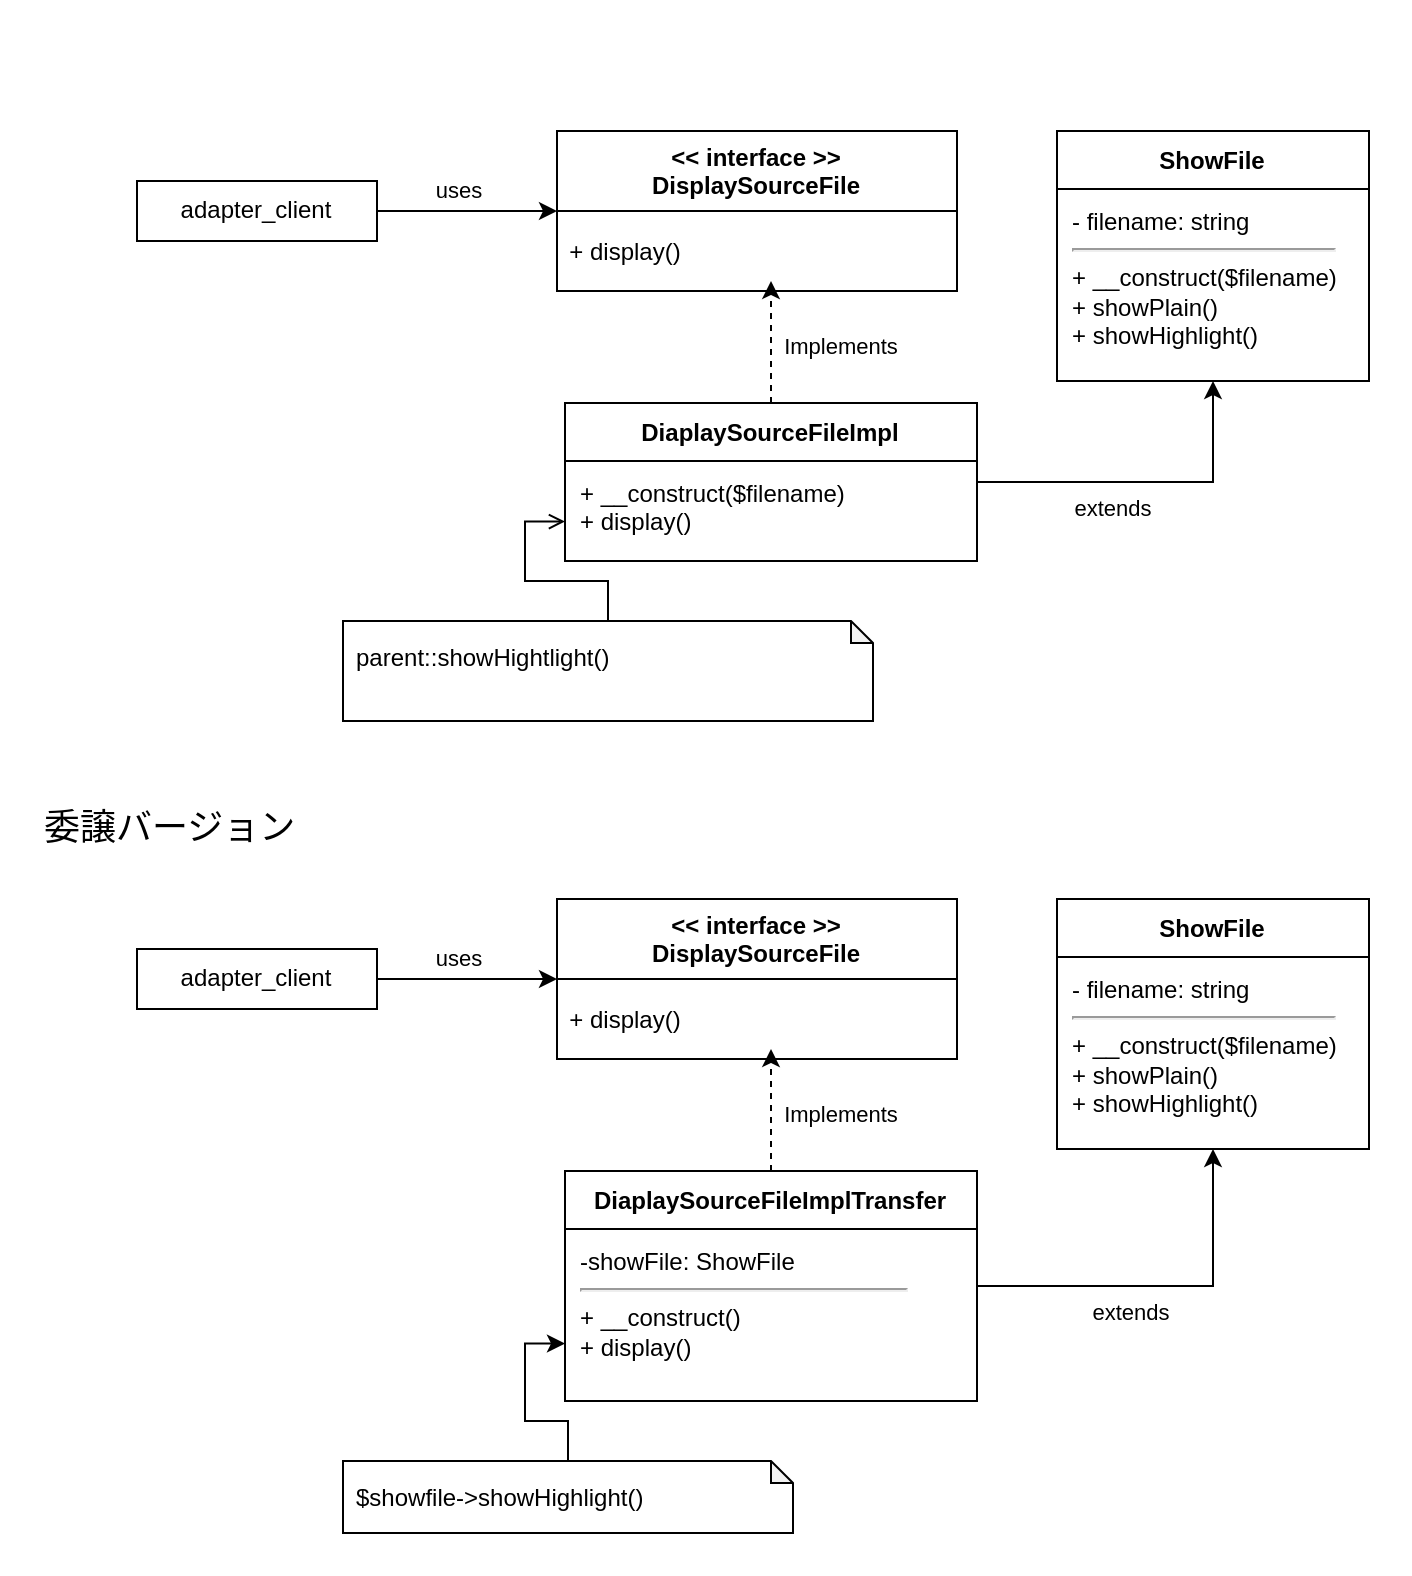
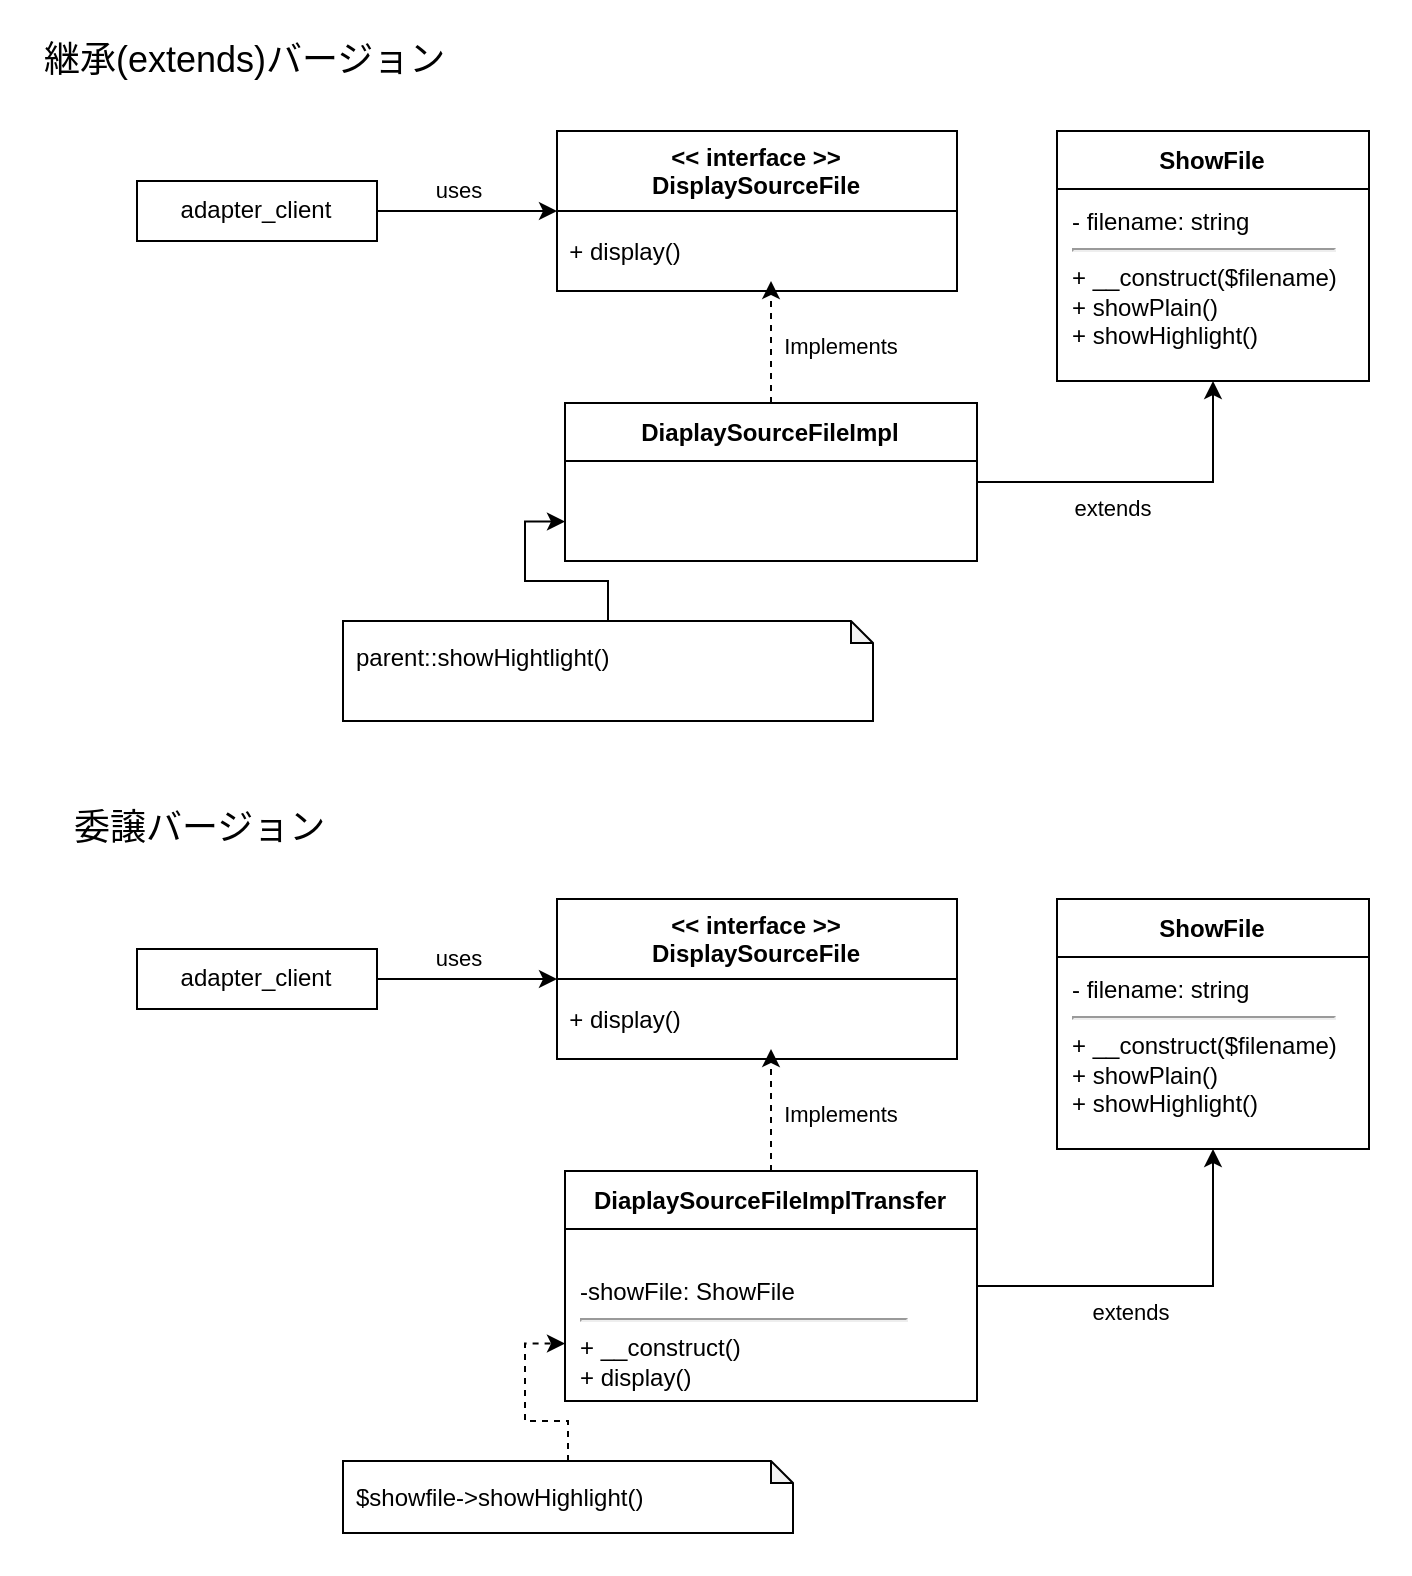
node "継承(extends)バージョン": added
node "+ __construct($filename) + display()": removed
edge "parent::showHightlight()" -> "DiaplaySourceFileImpl": arrowhead open -> classic
node "委譲バージョン": moved (259, 829) -> (289, 829)
node "-showFile: ShowFile + __construct() + display()": moved (757, 1294) -> (757, 1324)
edge "$showfile->showHighlight()" -> "DiaplaySourceFileImplTransfer": style solid -> dashed
